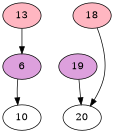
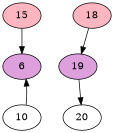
node "13": label "13" -> "15"
edge "18" -> "20": now "18" -> "19"
edge "6" -> "10": reversed
